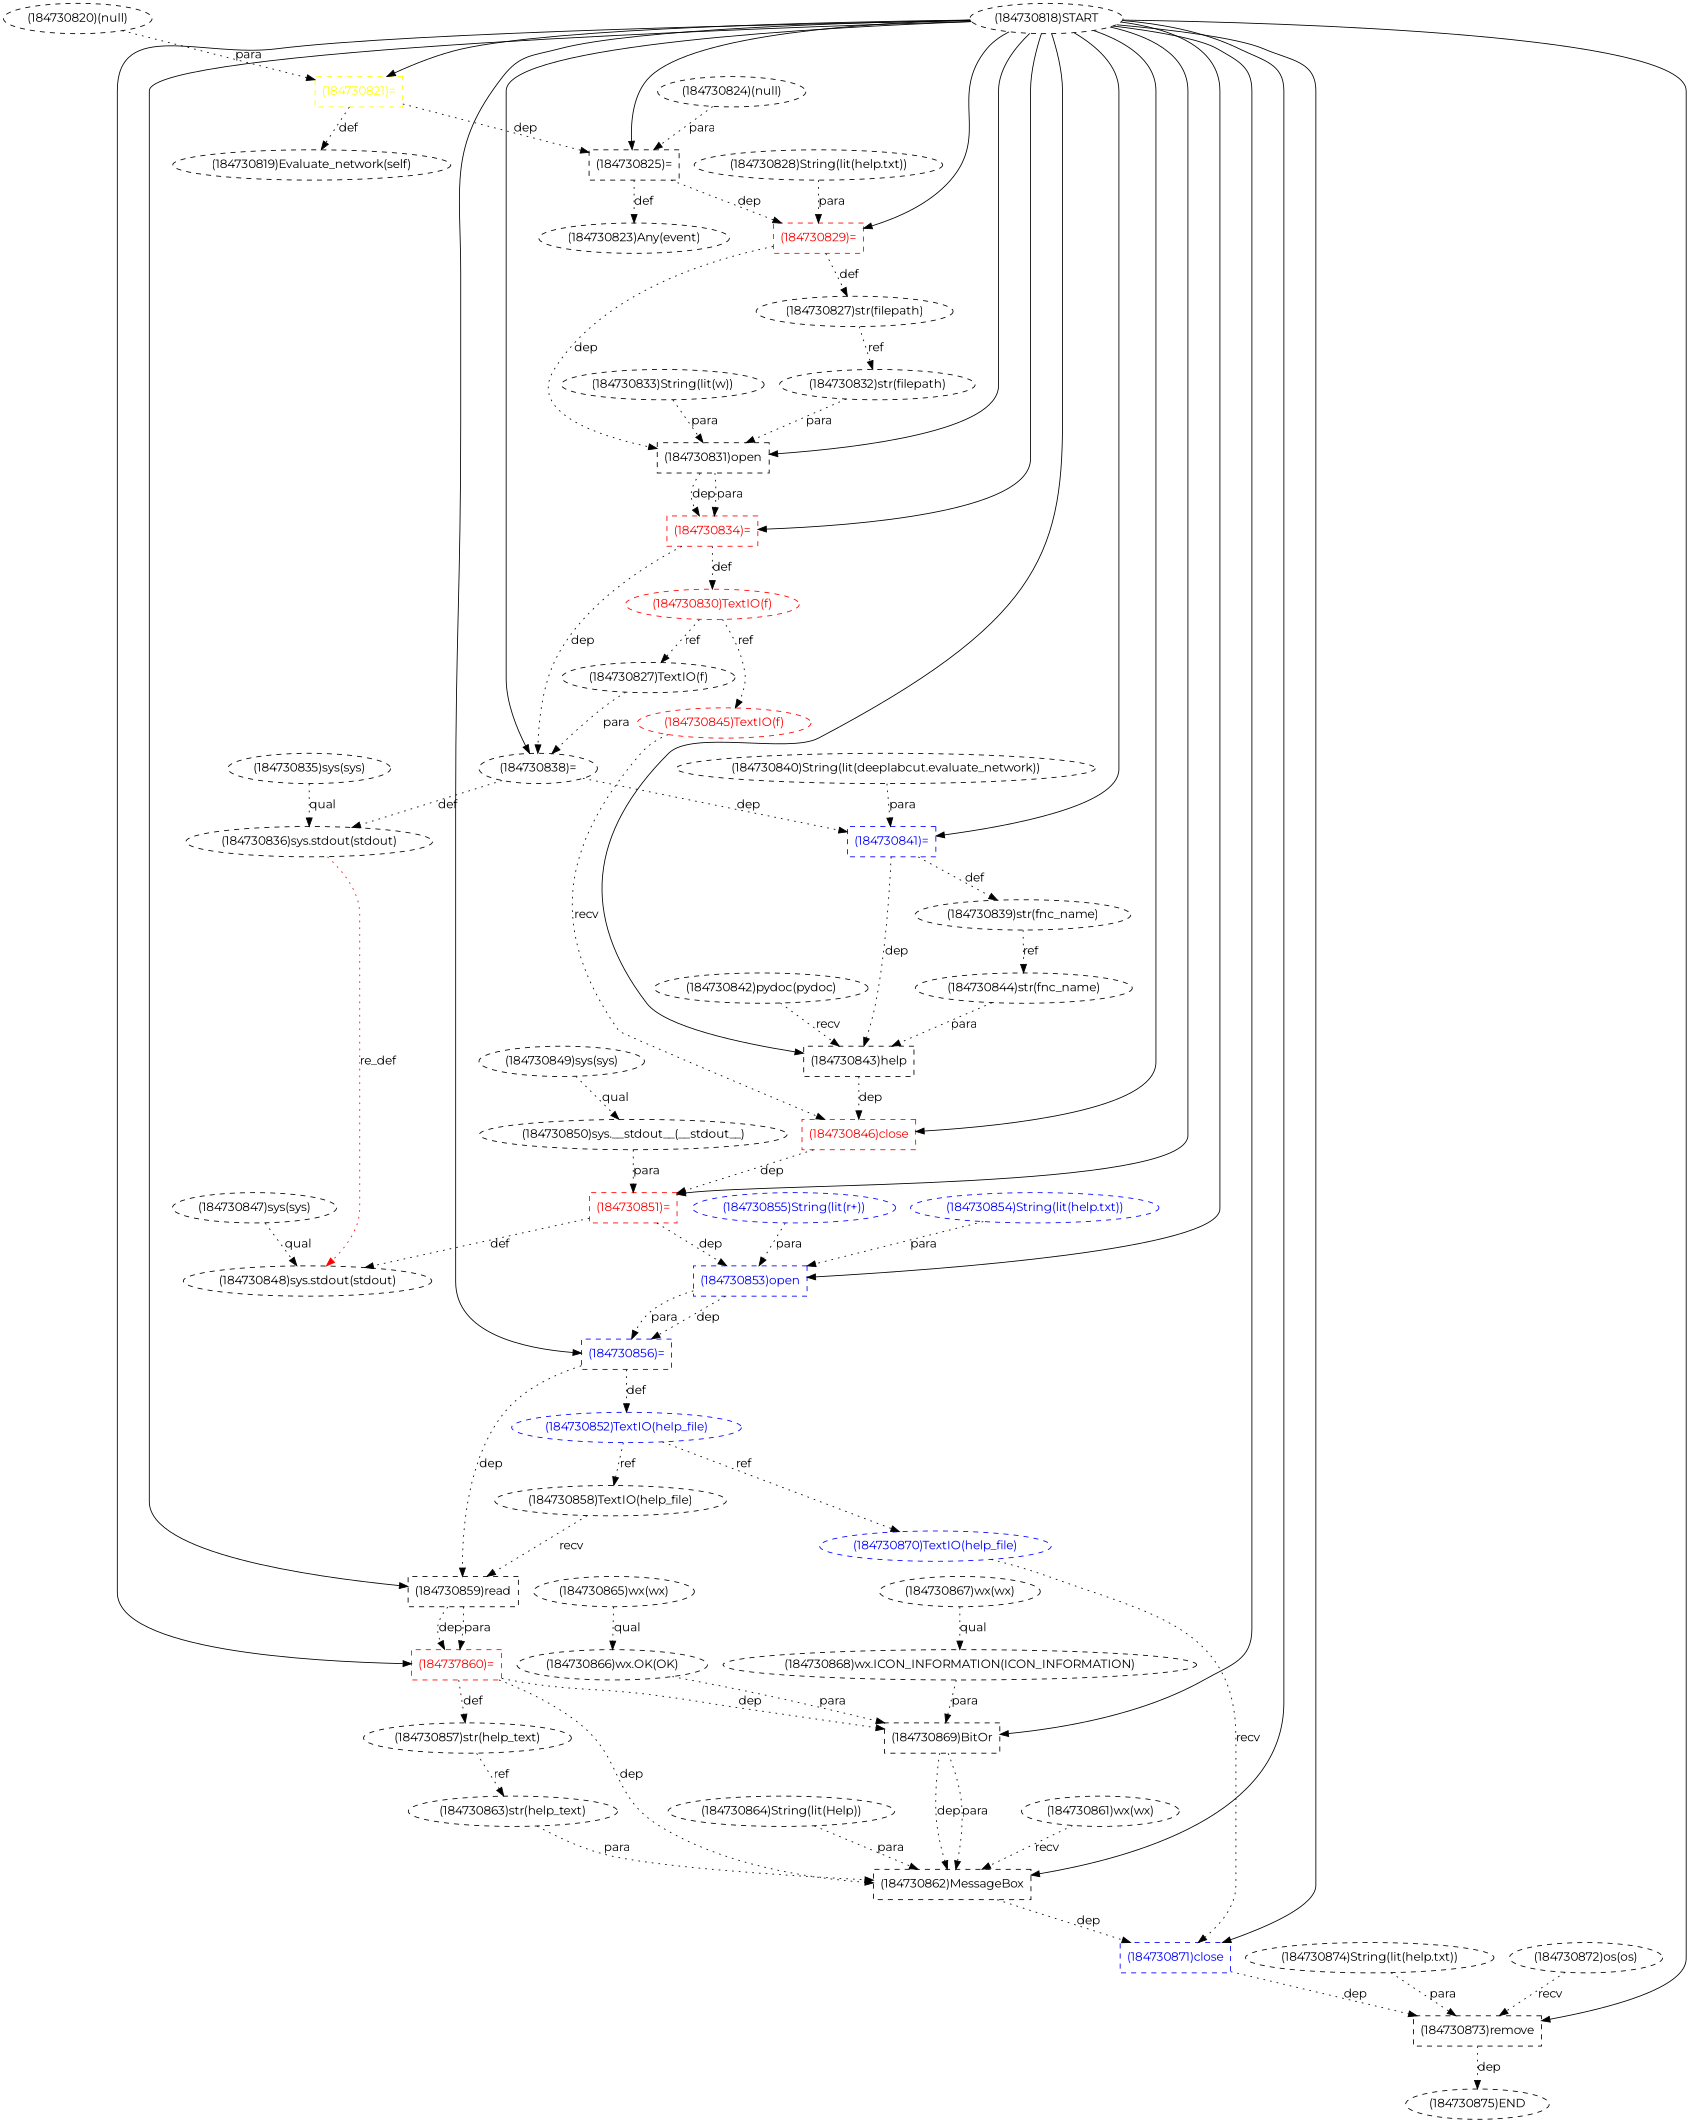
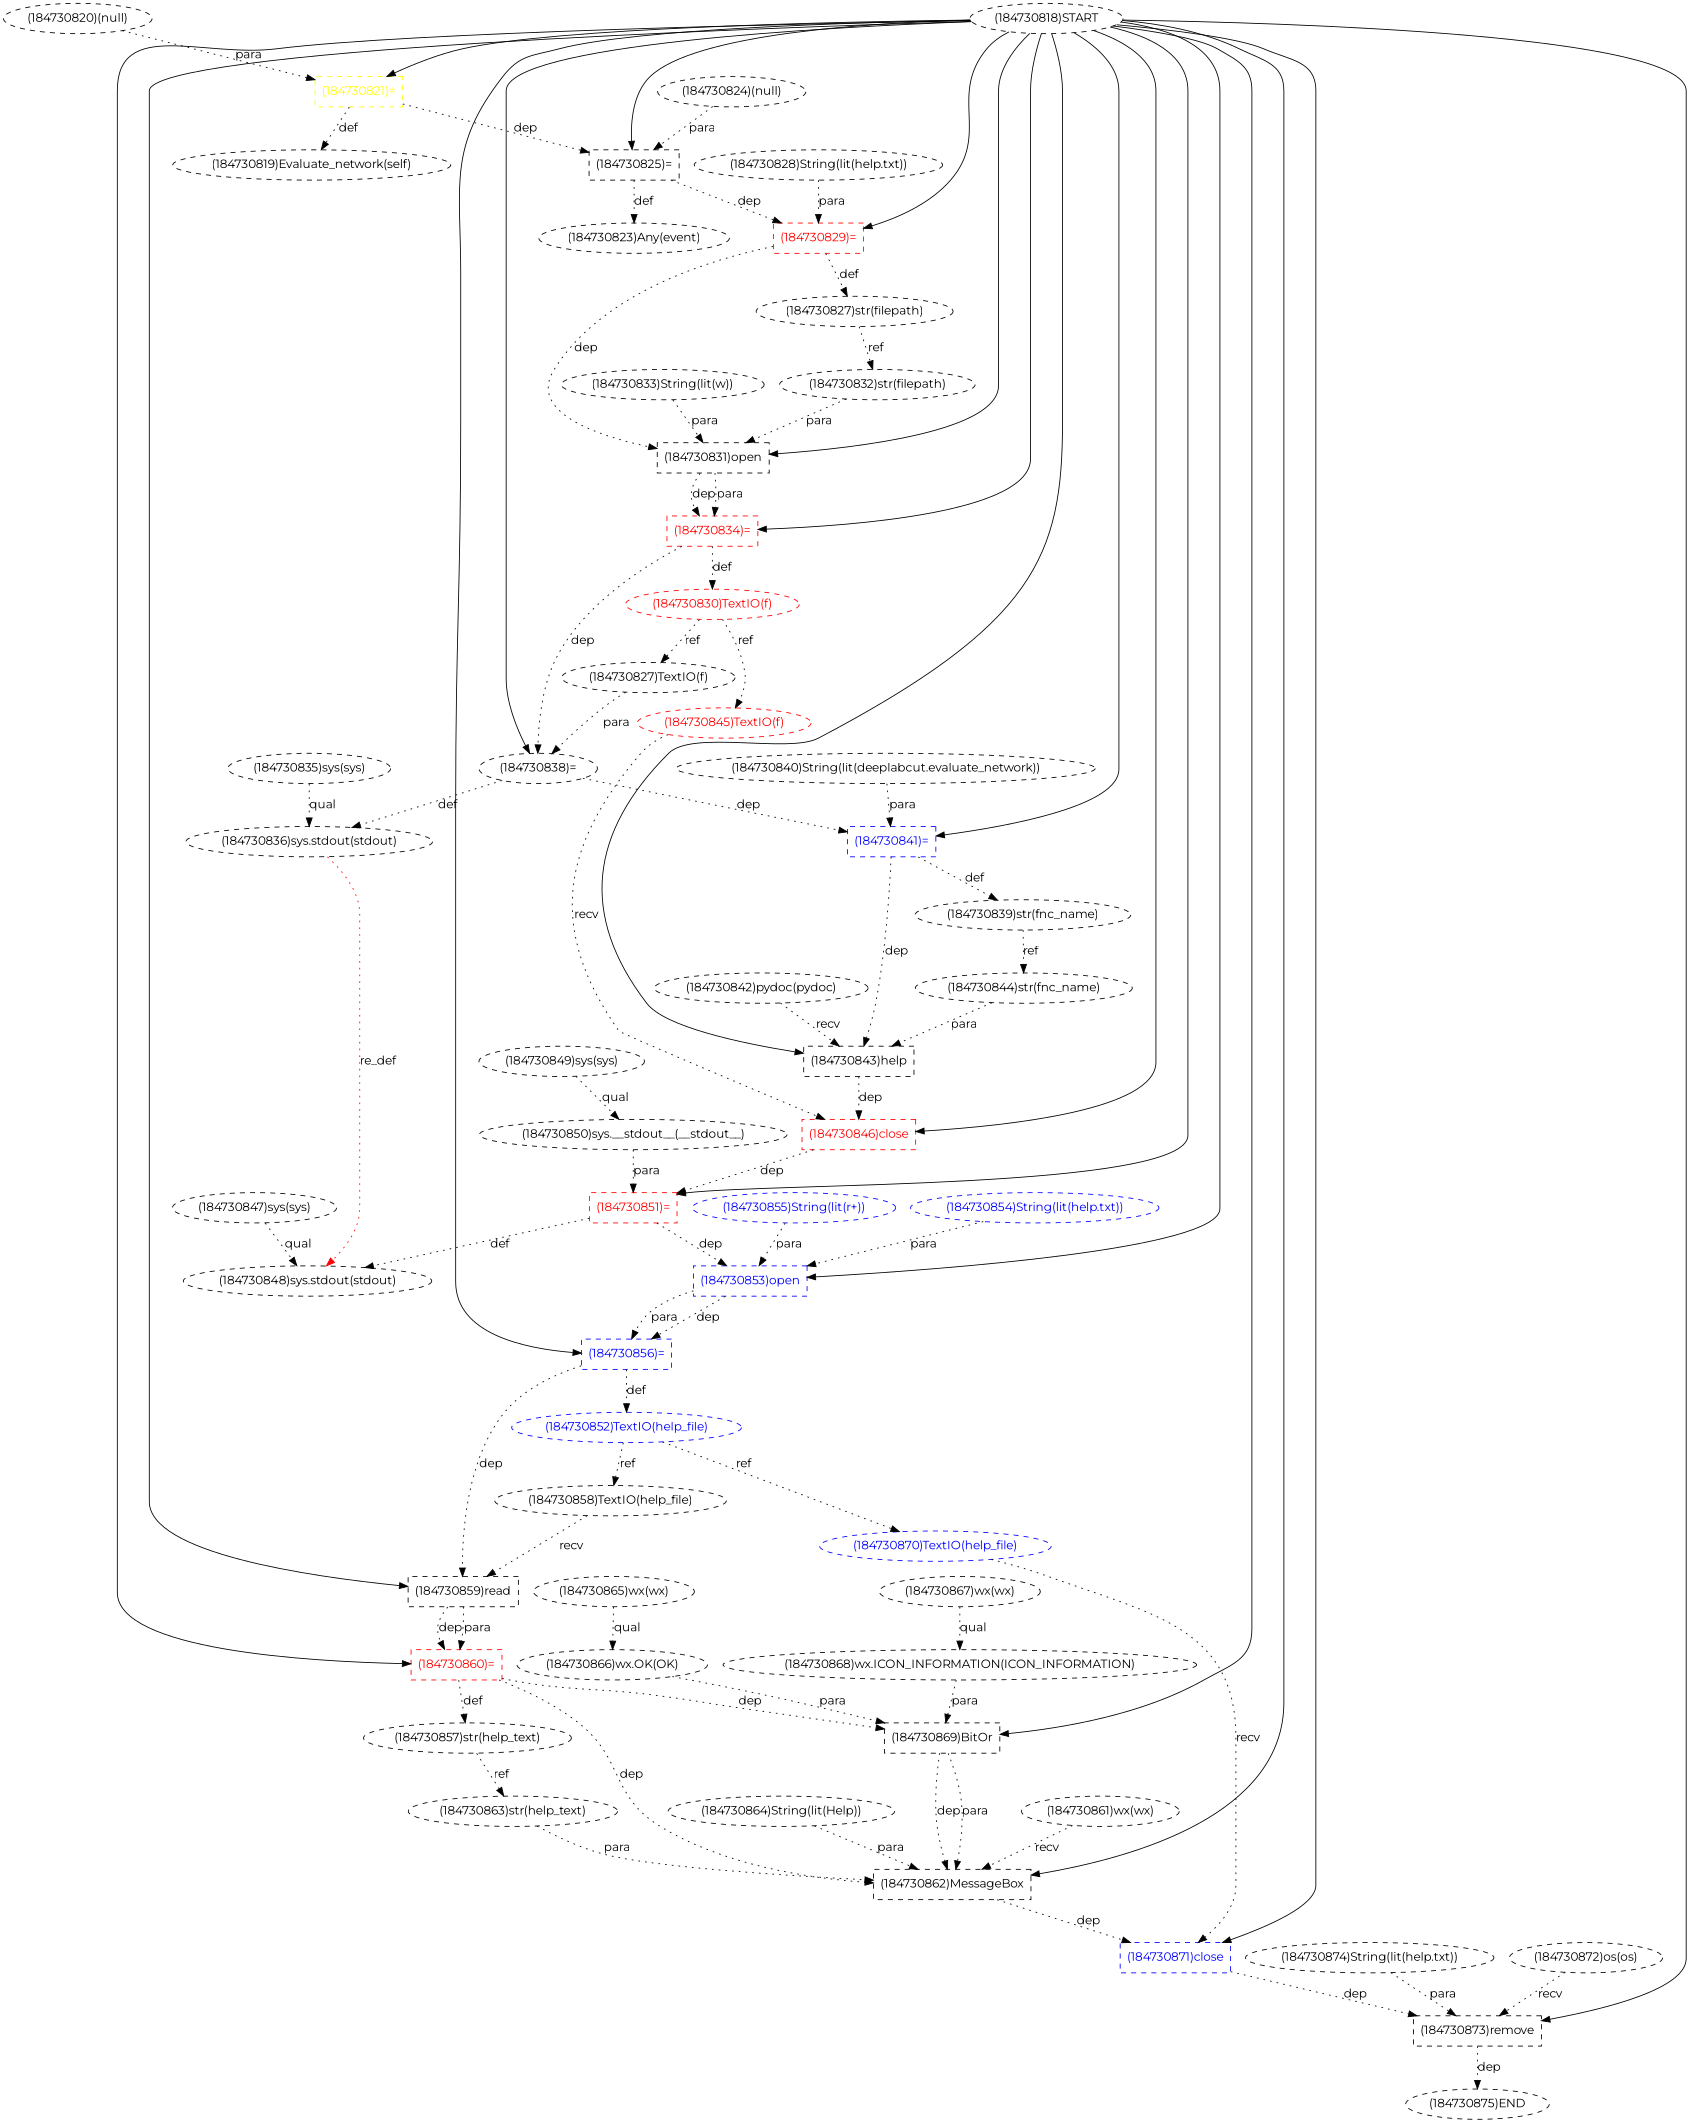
node "(184737860)=": label "(184737860)=" -> "(184730860)="
